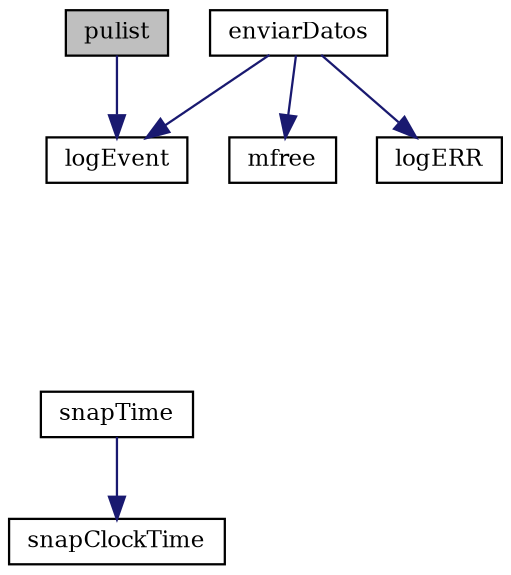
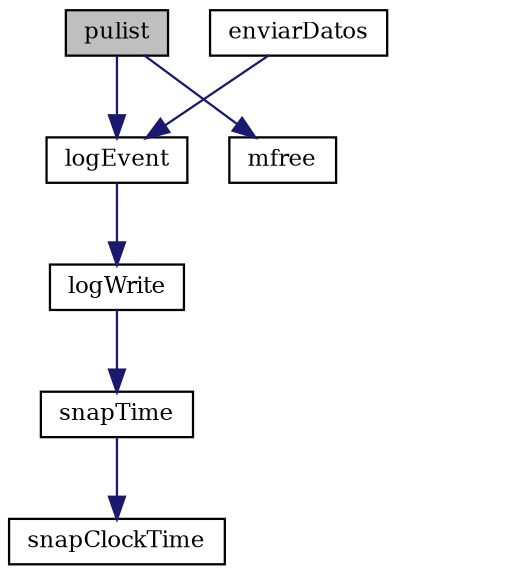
edge "enviarDatos" -> "mfree": now "pulist" -> "mfree"
node "logERR": removed
node "logWrite": added
